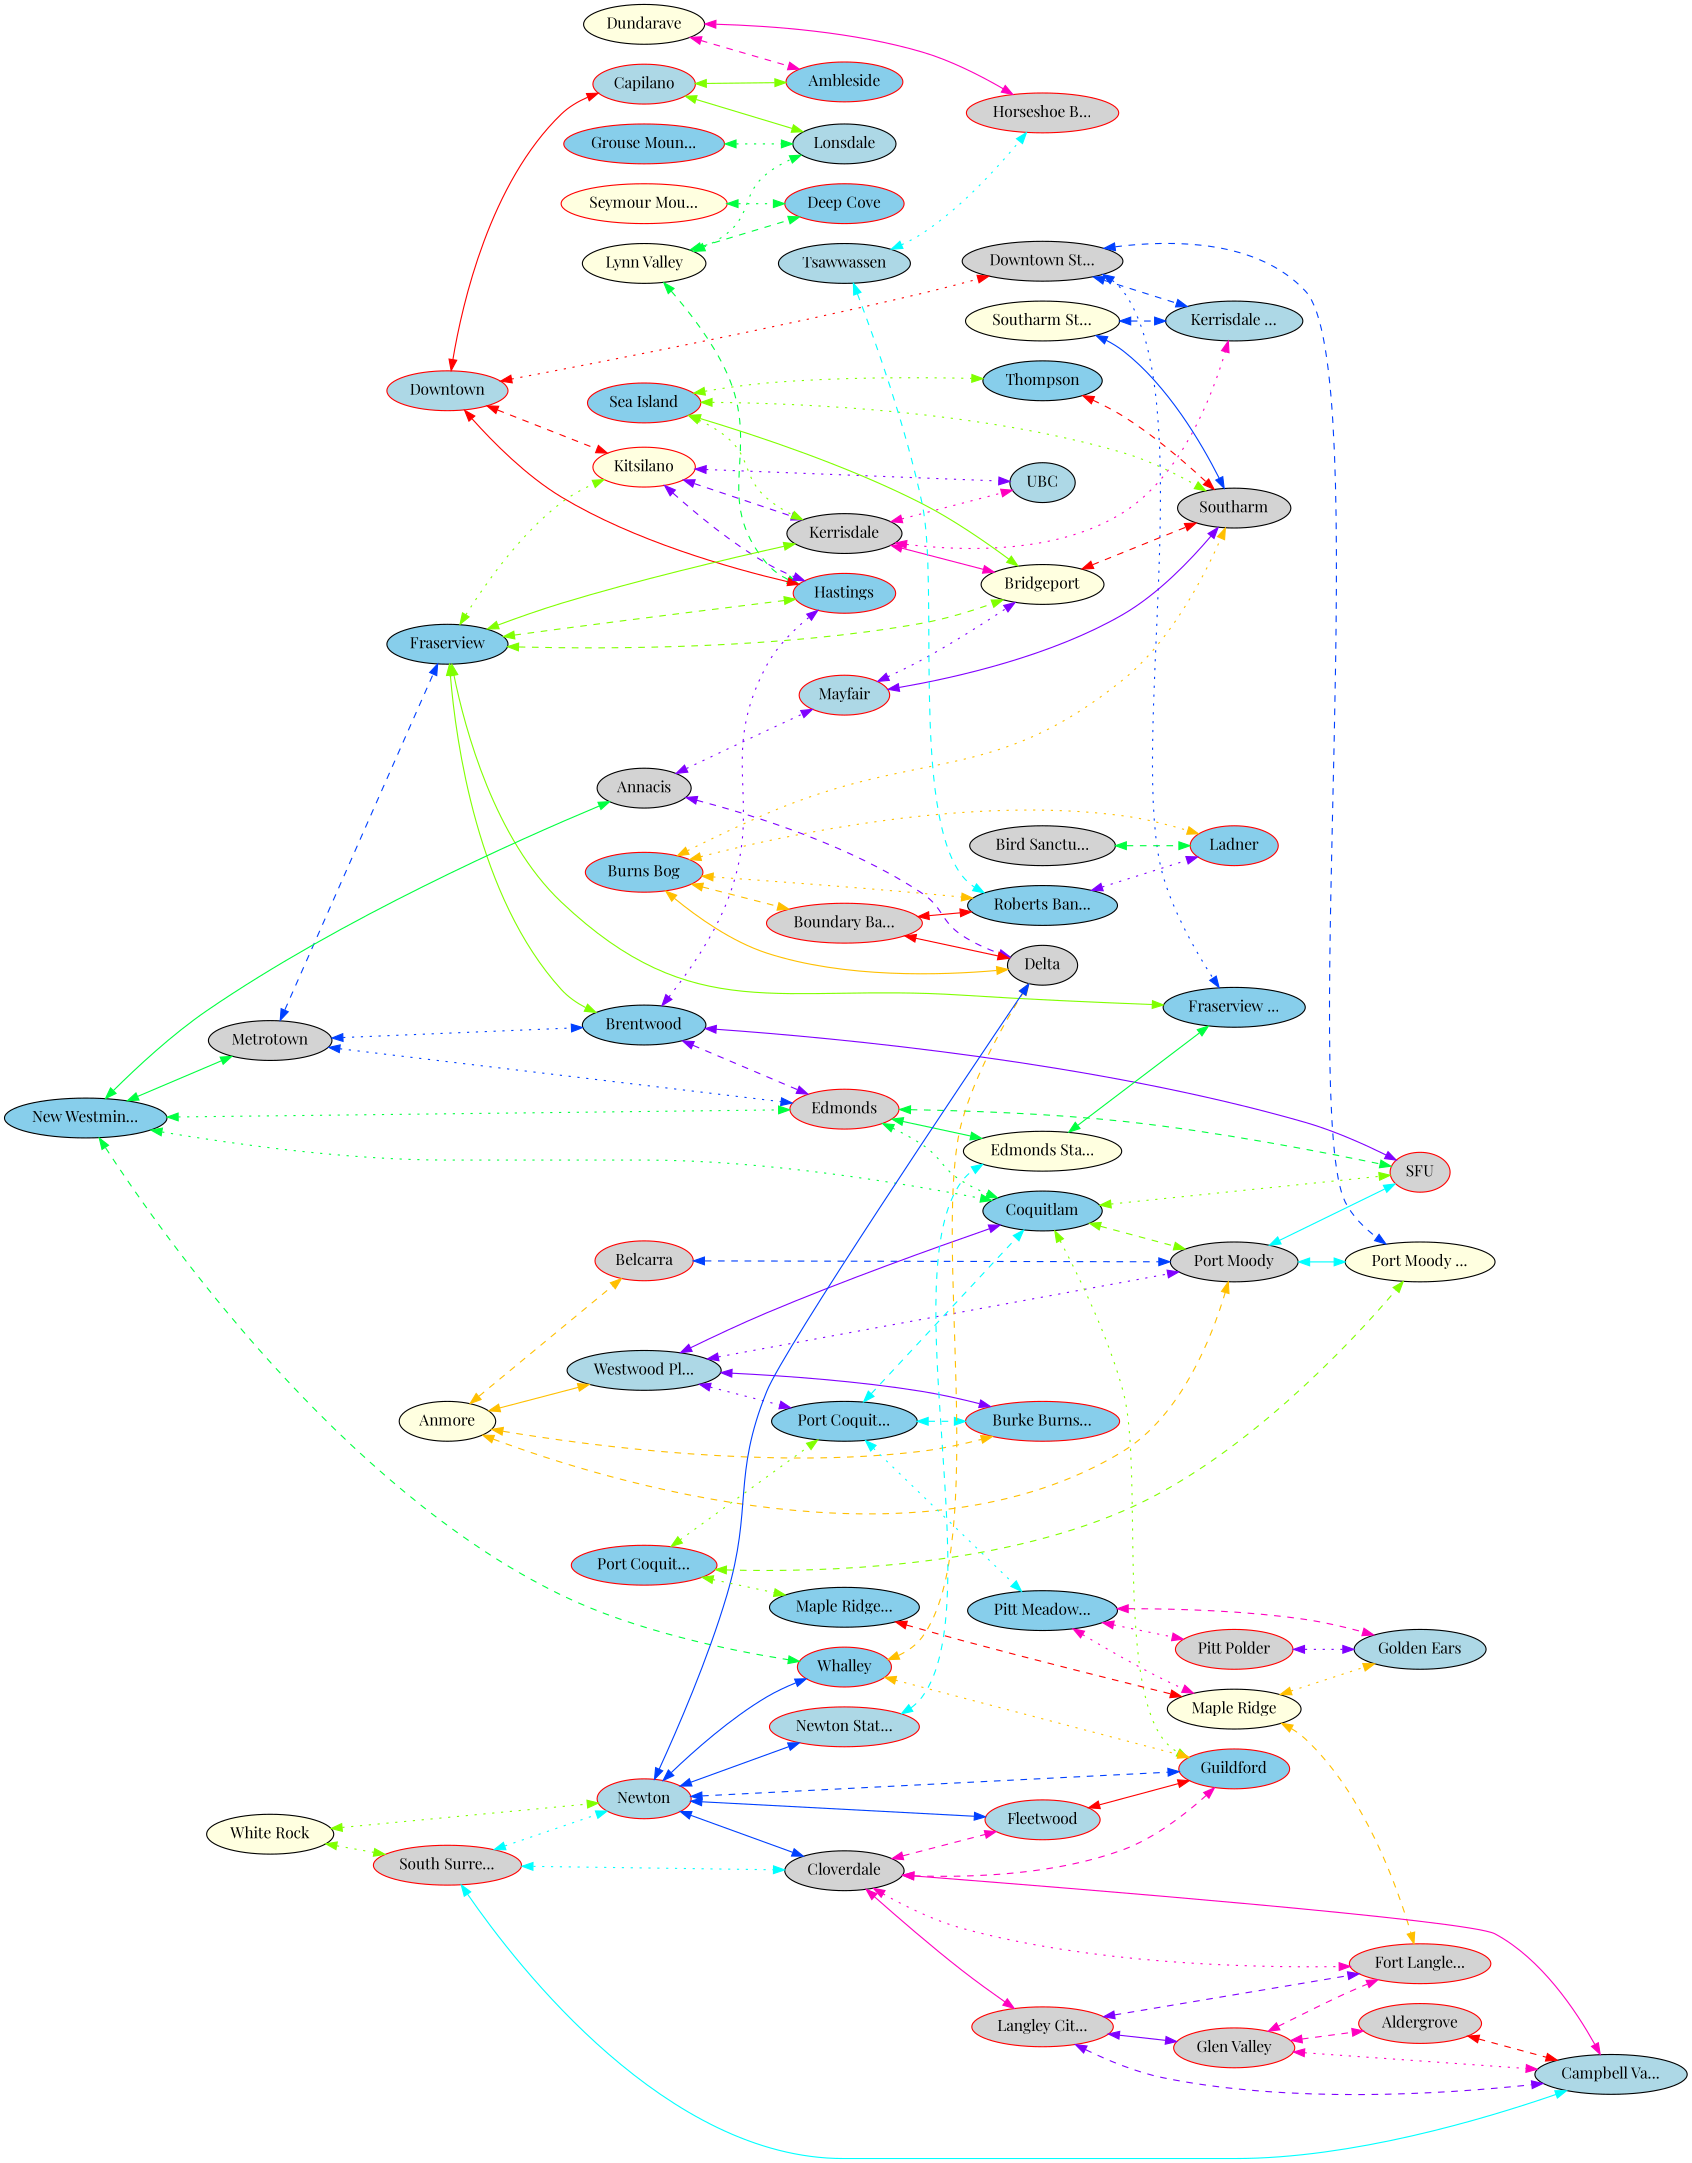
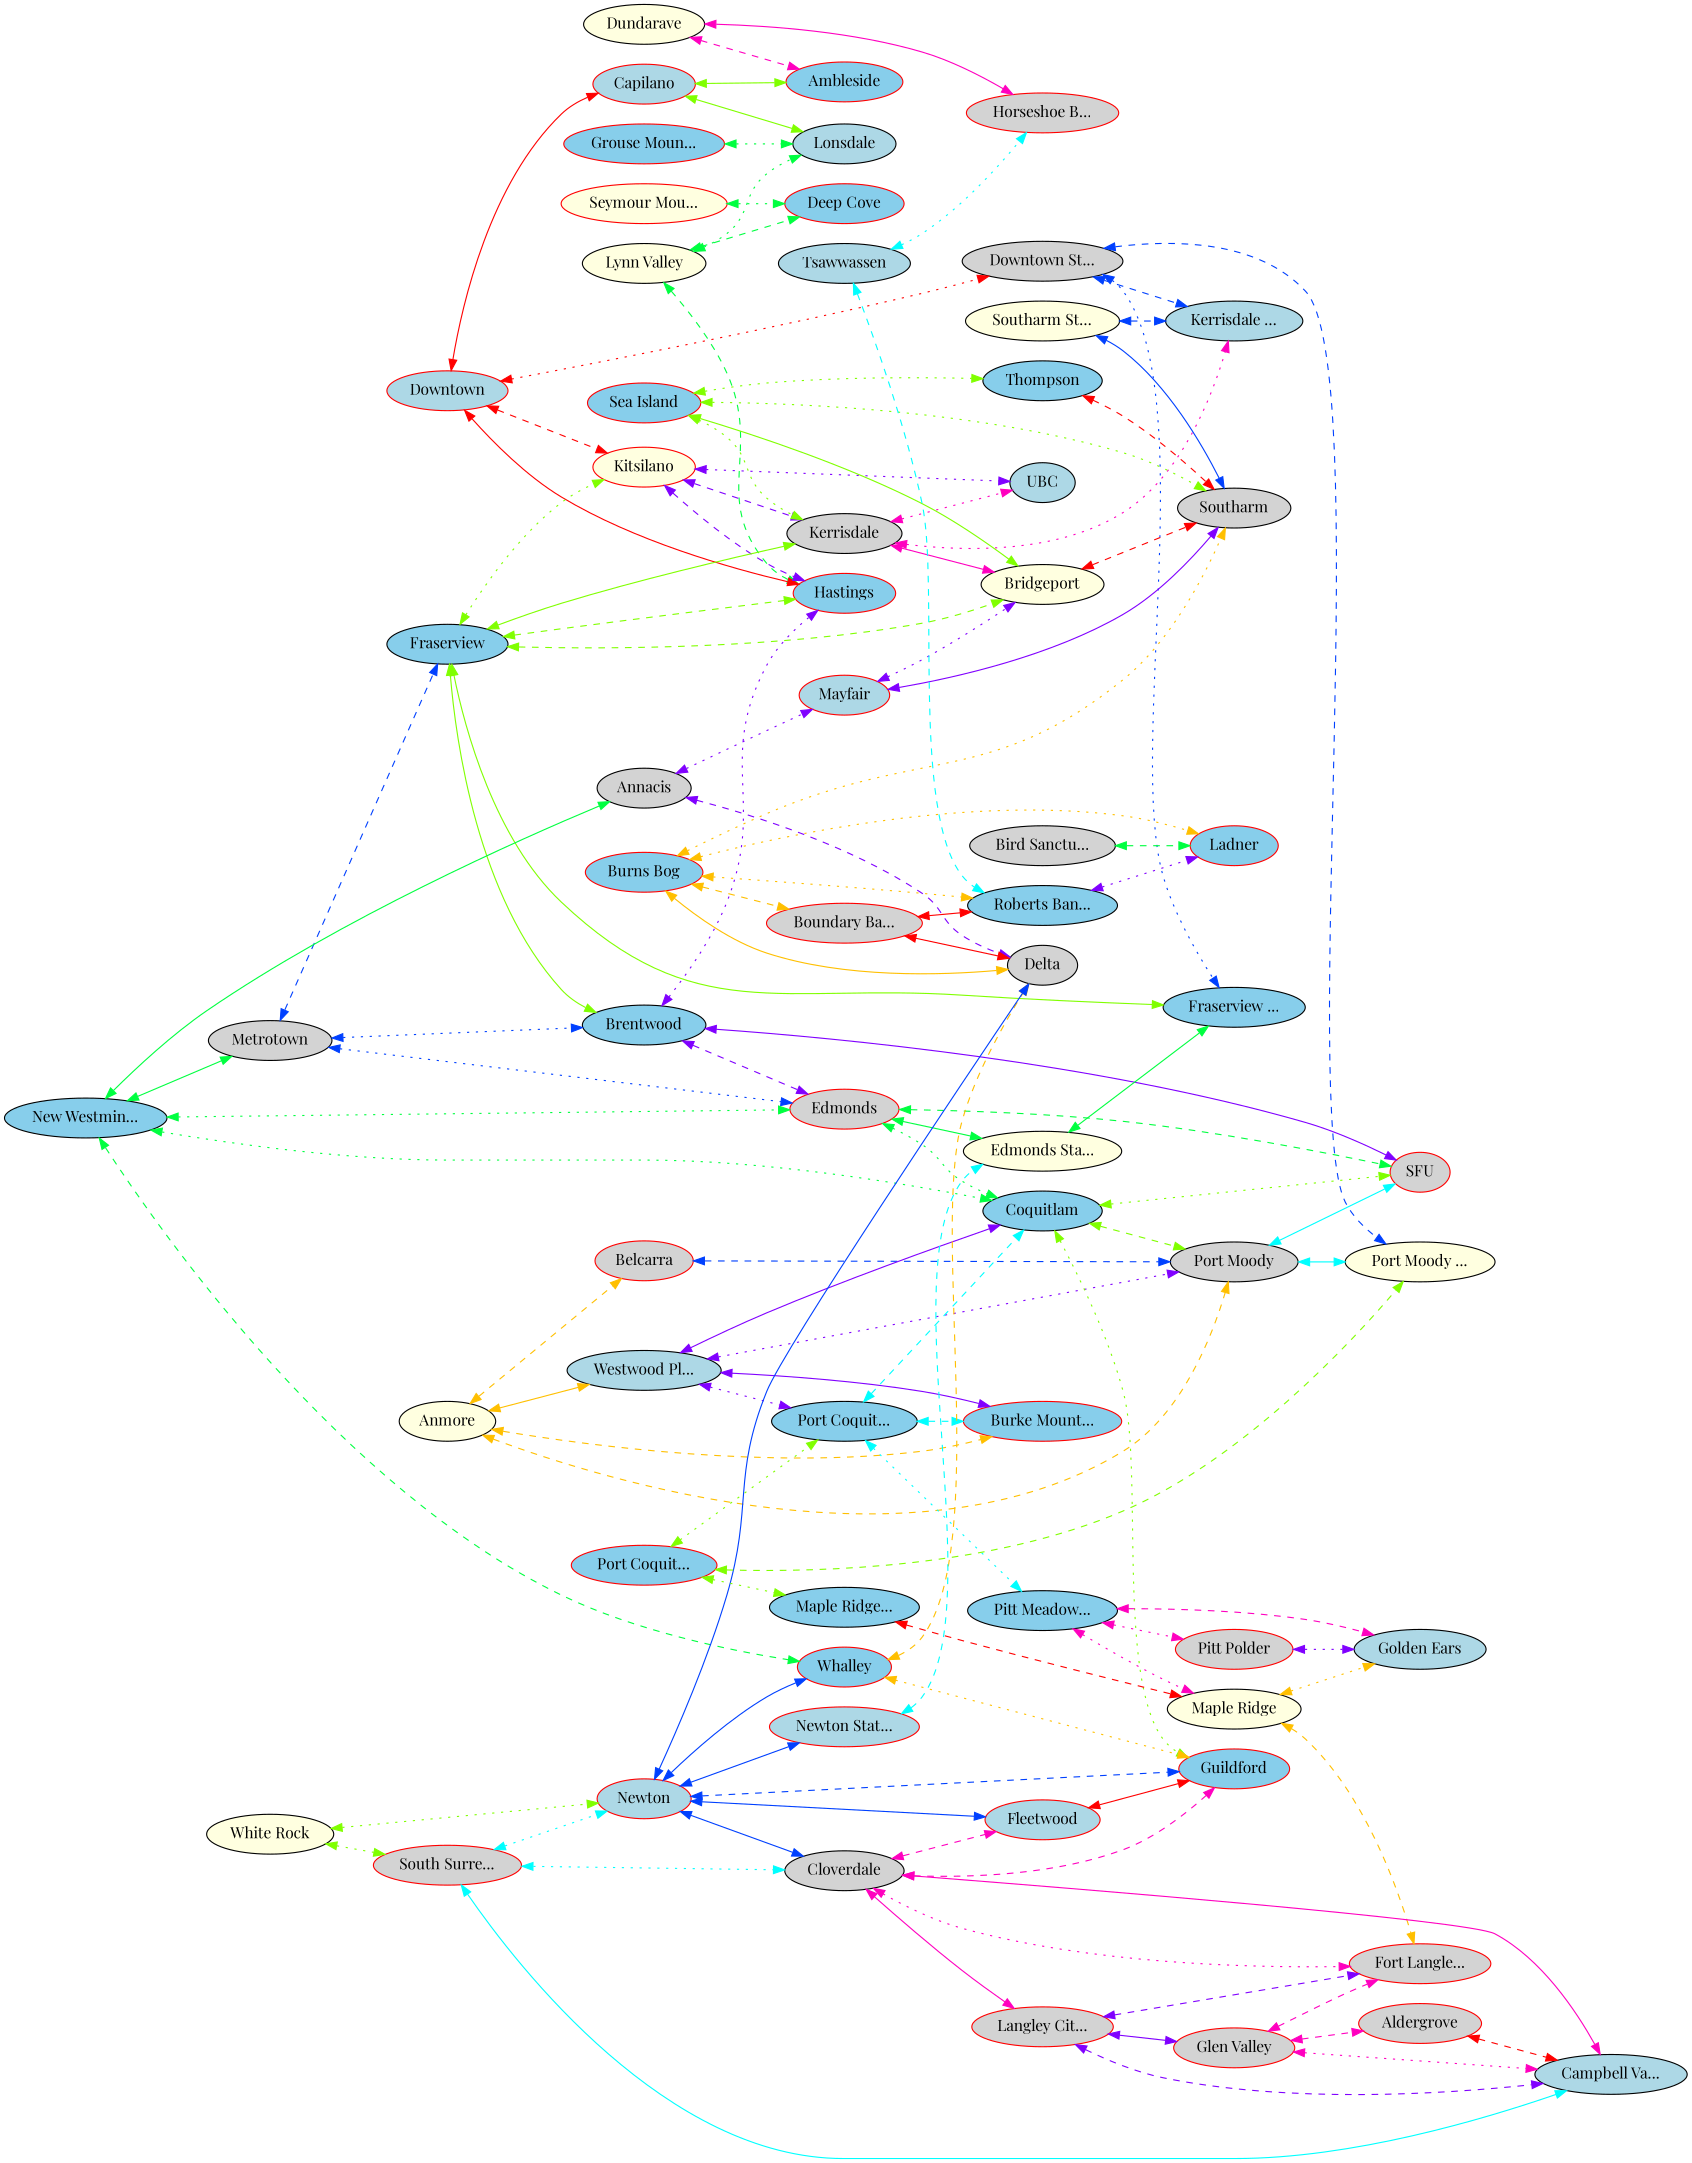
node "Burke Burns...": label "Burke Burns..." -> "Burke Mount..."
